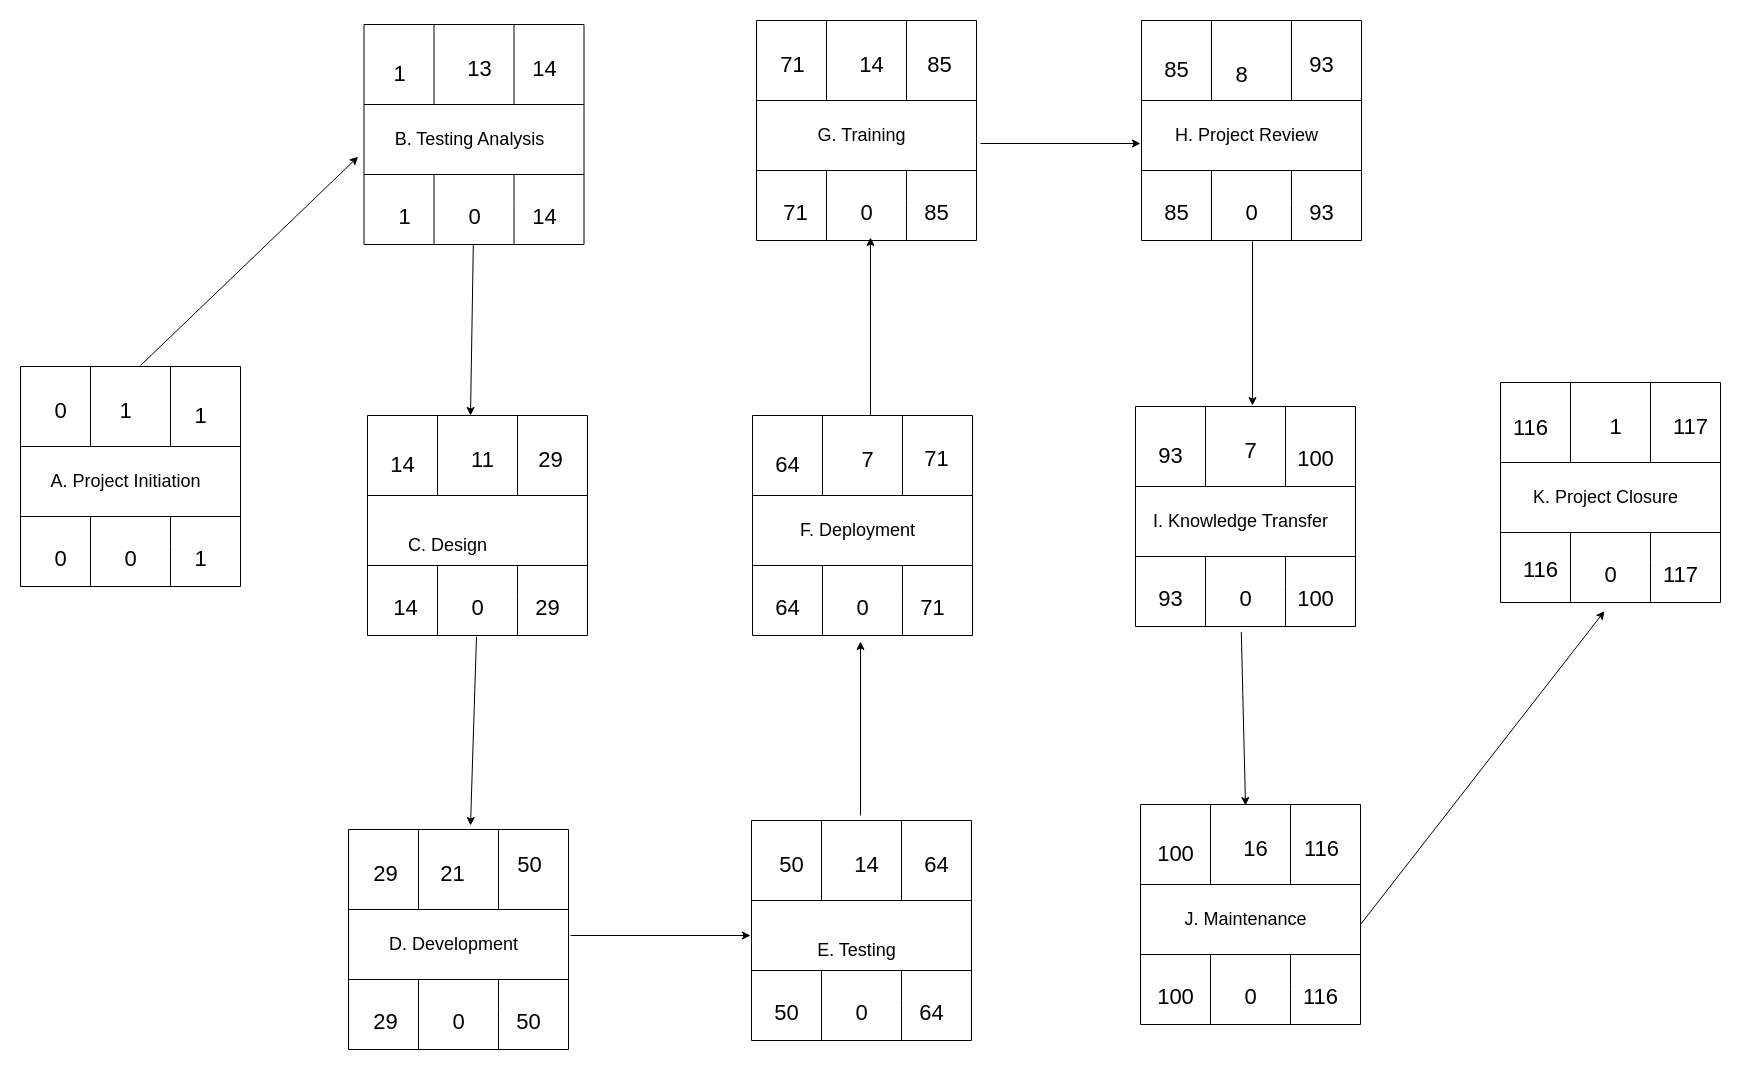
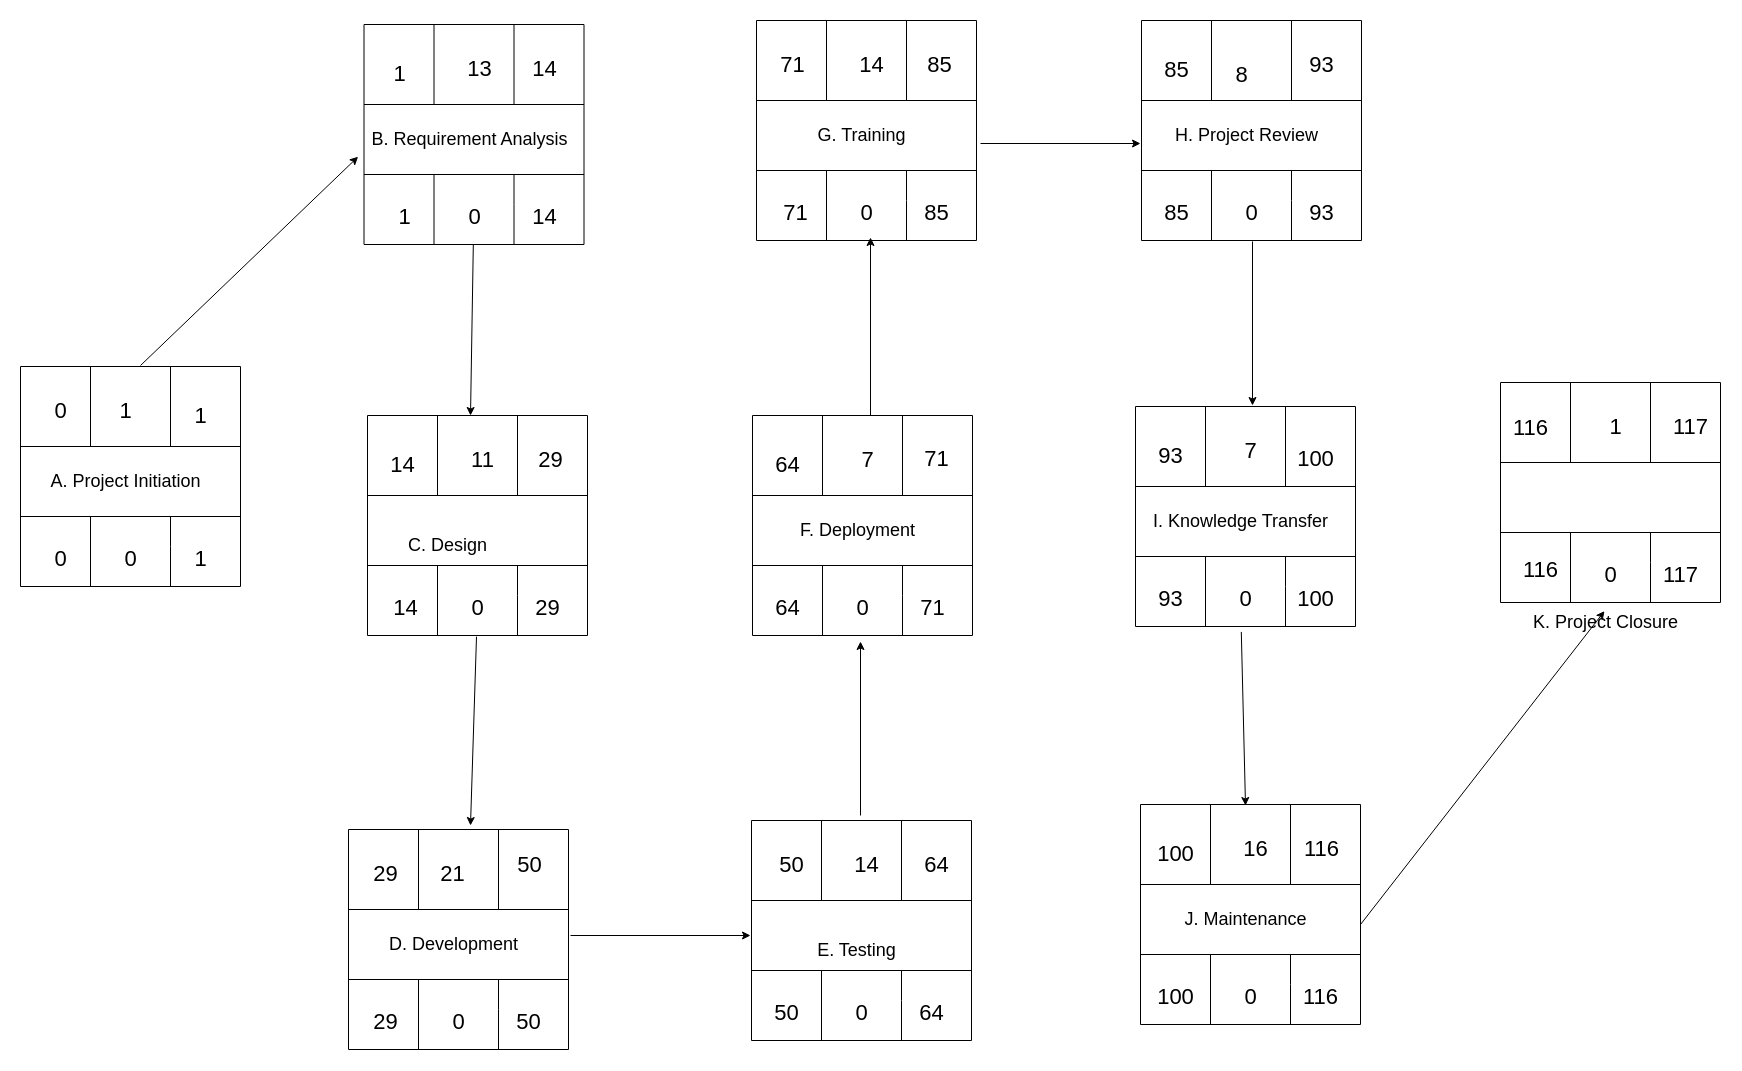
node "B. Testing Analysis": label "B. Testing Analysis" -> "B. Requirement Analysis"
node "K. Project Closure": moved (1606, 498) -> (1606, 623)
